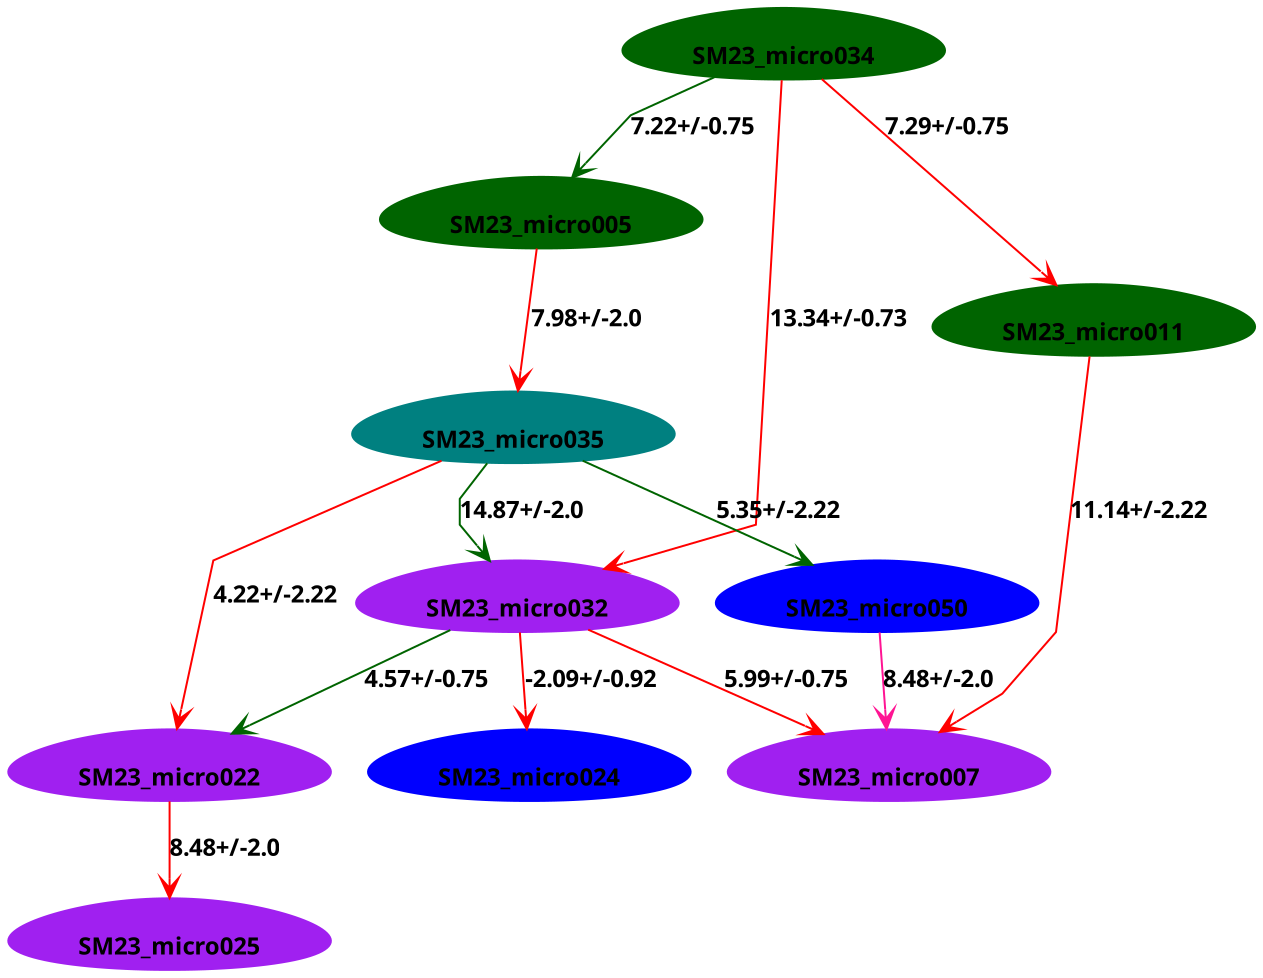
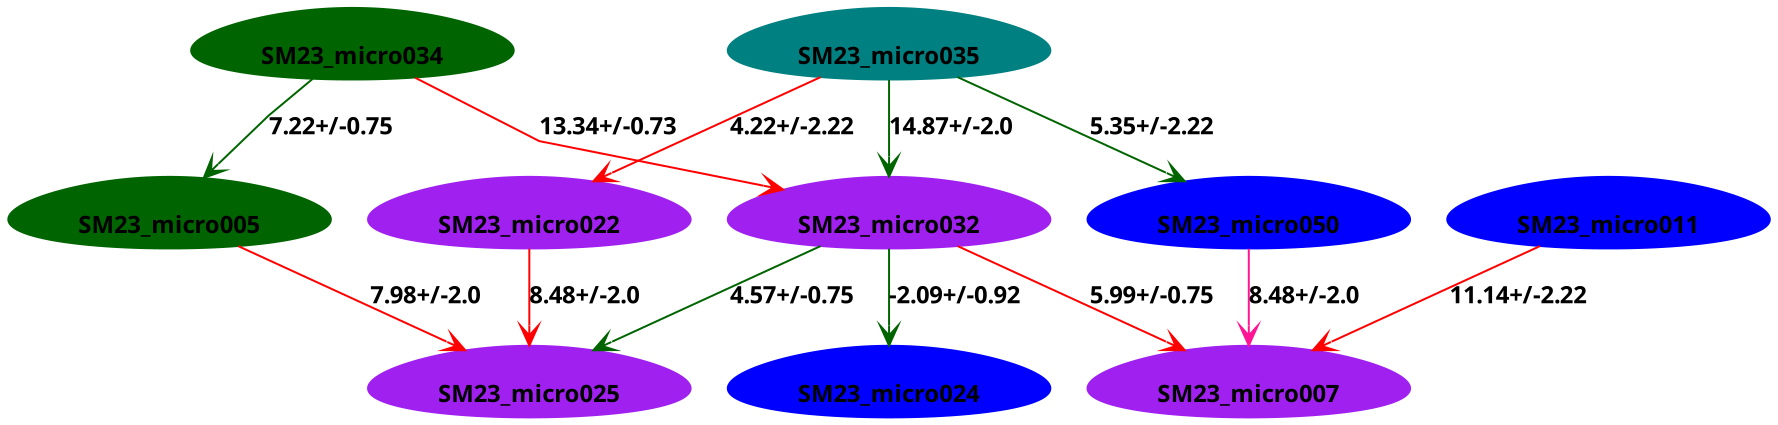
edge "SM23_micro034" -> "SM23_micro011": removed, label "7.29+/-0.75"
edge "SM23_micro005" -> "SM23_micro035": now "SM23_micro005" -> "SM23_micro025"
node "SM23_micro011": color darkgreen -> blue
edge "SM23_micro032" -> "SM23_micro024": color red -> darkgreen
edge "SM23_micro032" -> "SM23_micro022": now "SM23_micro032" -> "SM23_micro025"
